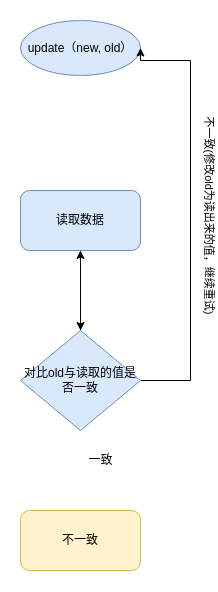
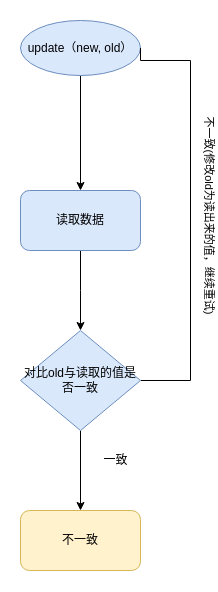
edge "对比old与读取的值是否一致" -> "update（new, old）": arrowhead classic -> none
edge "update（new, old）" -> "读取数据": added
edge "对比old与读取的值是否一致" -> "读取数据": now "对比old与读取的值是否一致" -> "不一致"
node "一致": moved (101, 461) -> (116, 461)
